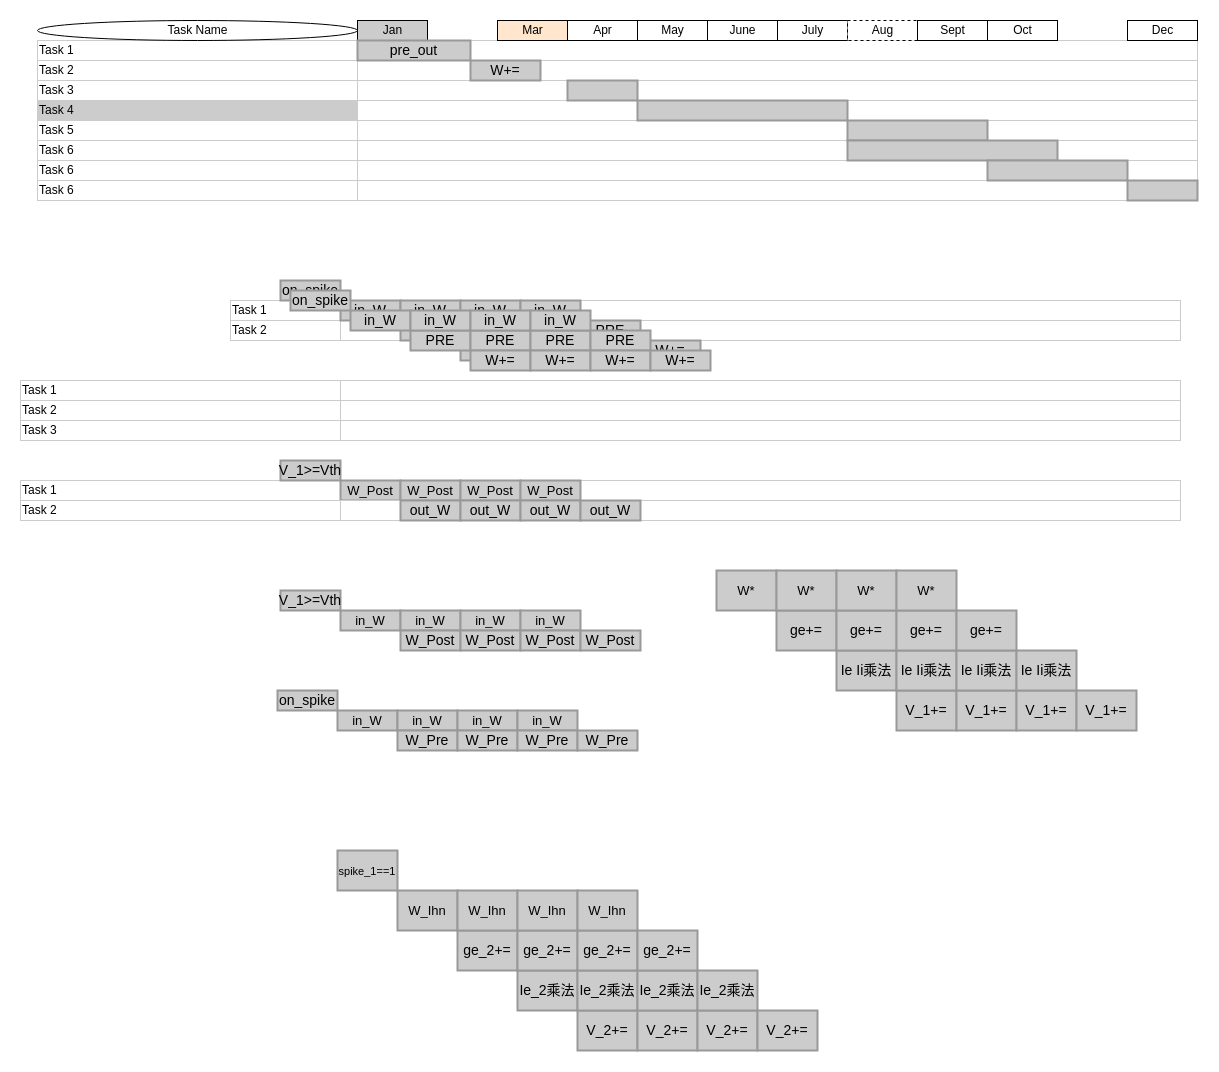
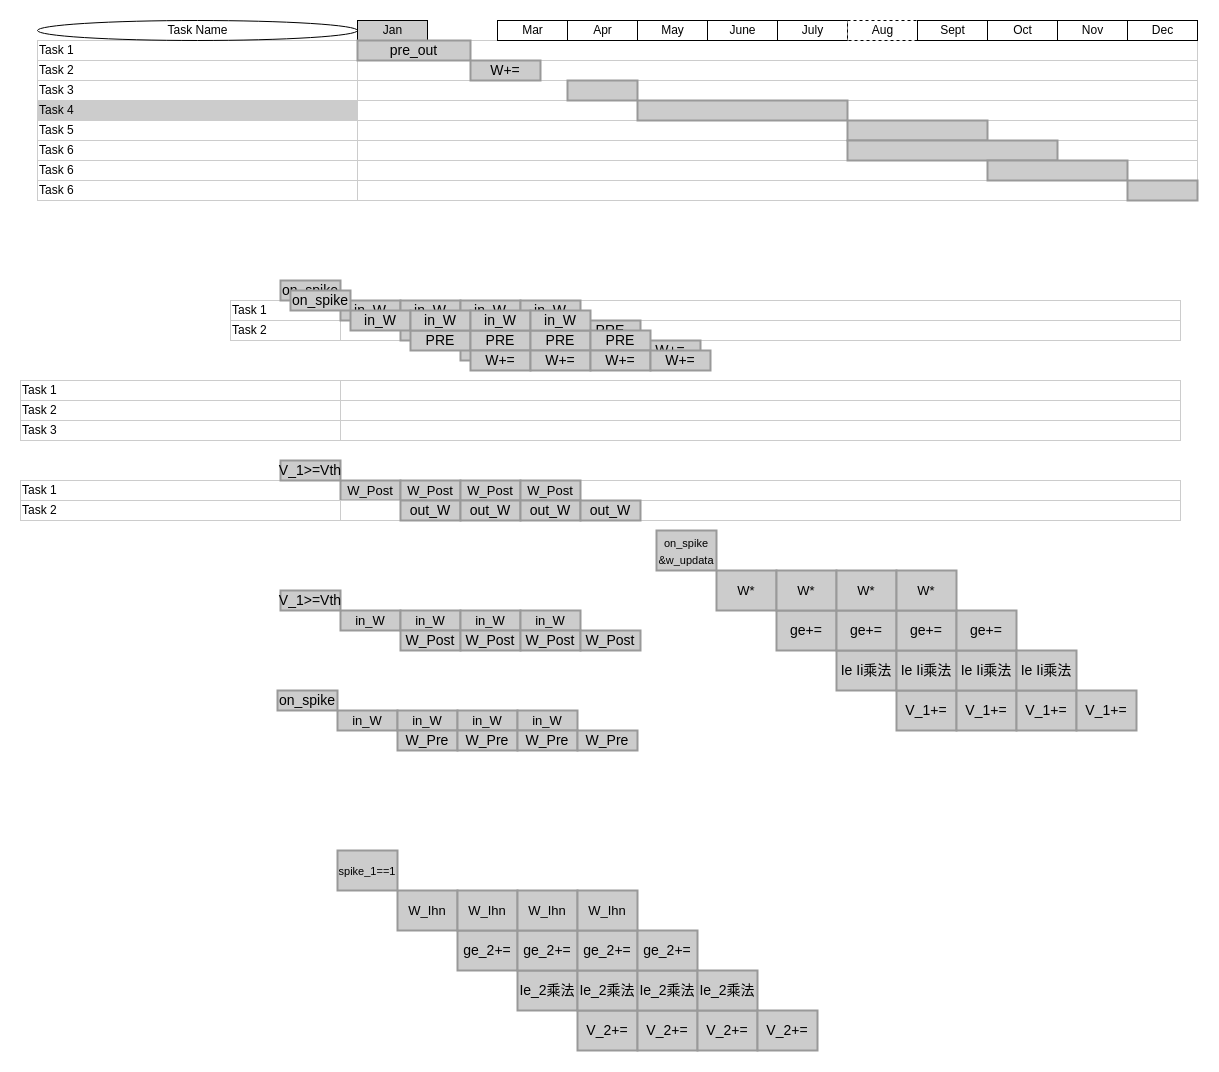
node "Mar": fillcolor #ffe6cc -> #ffffff
node "Nov": added
node "on_spike &w_updata": added
